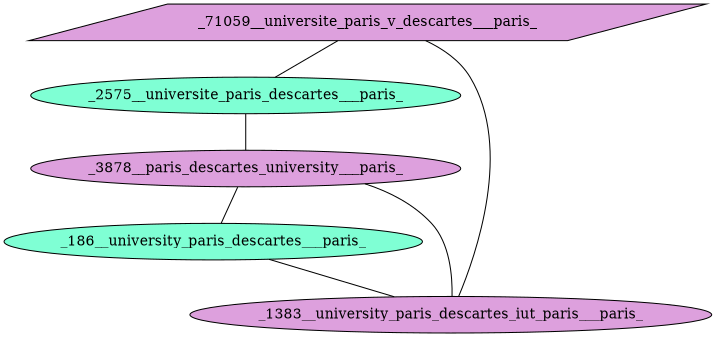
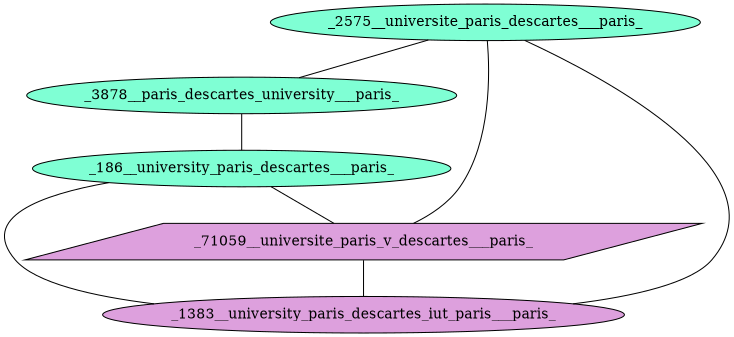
node "_3878__paris_descartes_university___paris_": fillcolor plum -> aquamarine
edge "_186__university_paris_descartes___paris_" -- "_71059__universite_paris_v_descartes___paris_": added
edge "_3878__paris_descartes_university___paris_" -- "_1383__university_paris_descartes_iut_paris___paris_": now "_2575__universite_paris_descartes___paris_" -- "_1383__university_paris_descartes_iut_paris___paris_"
